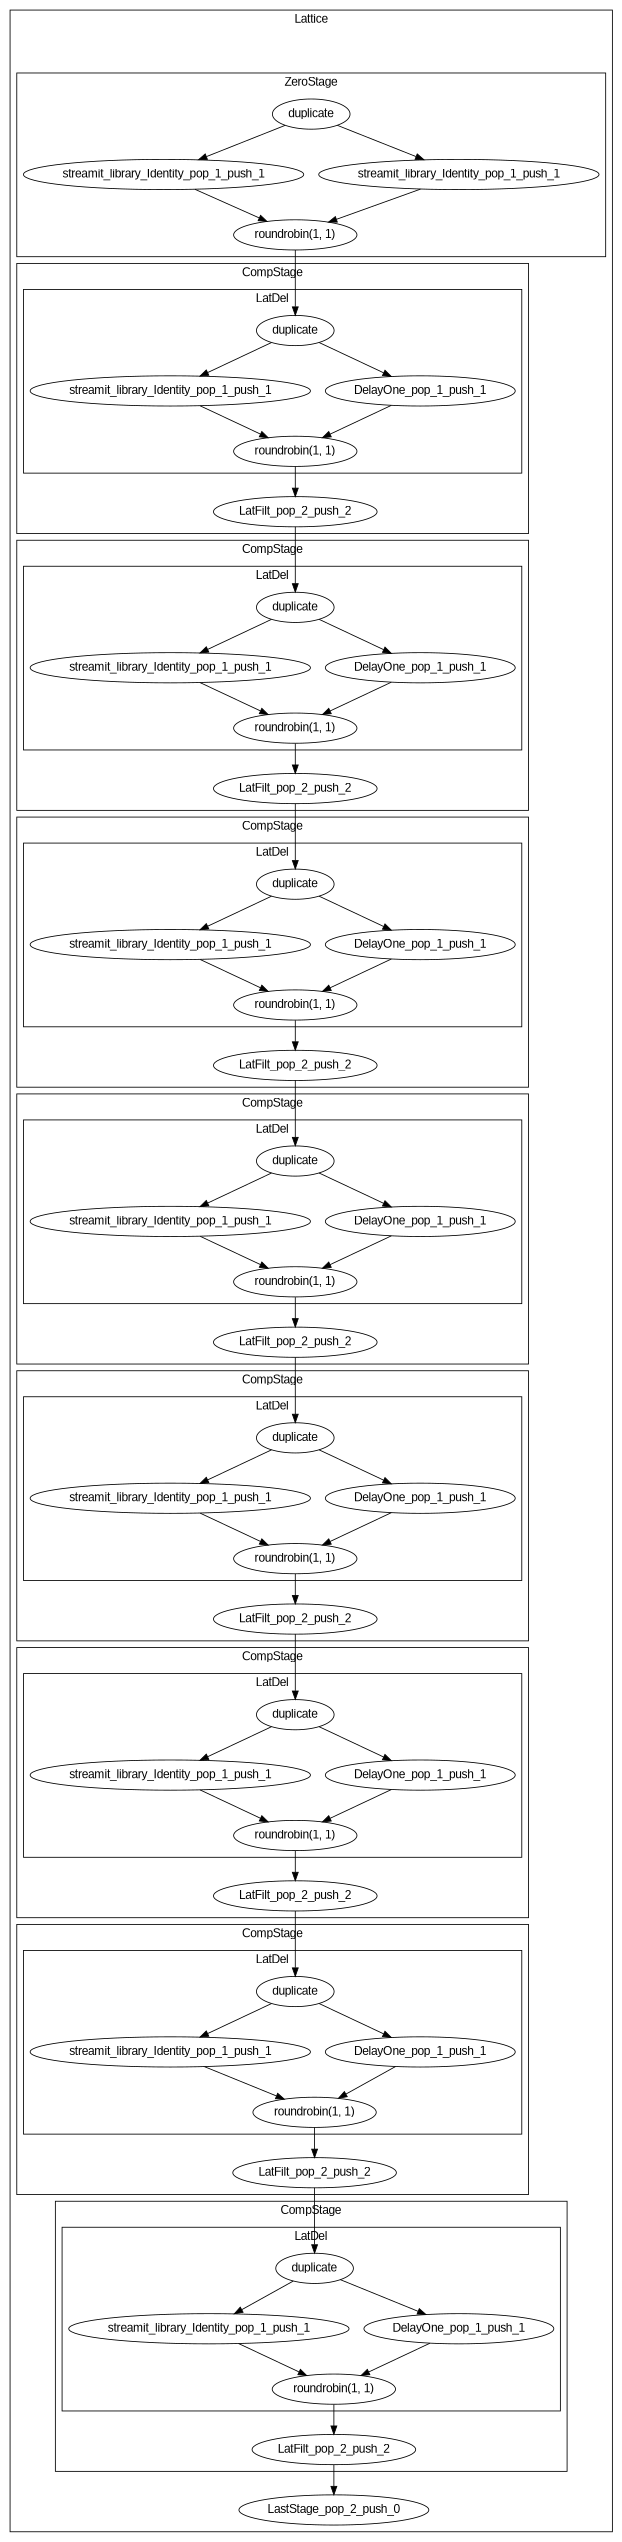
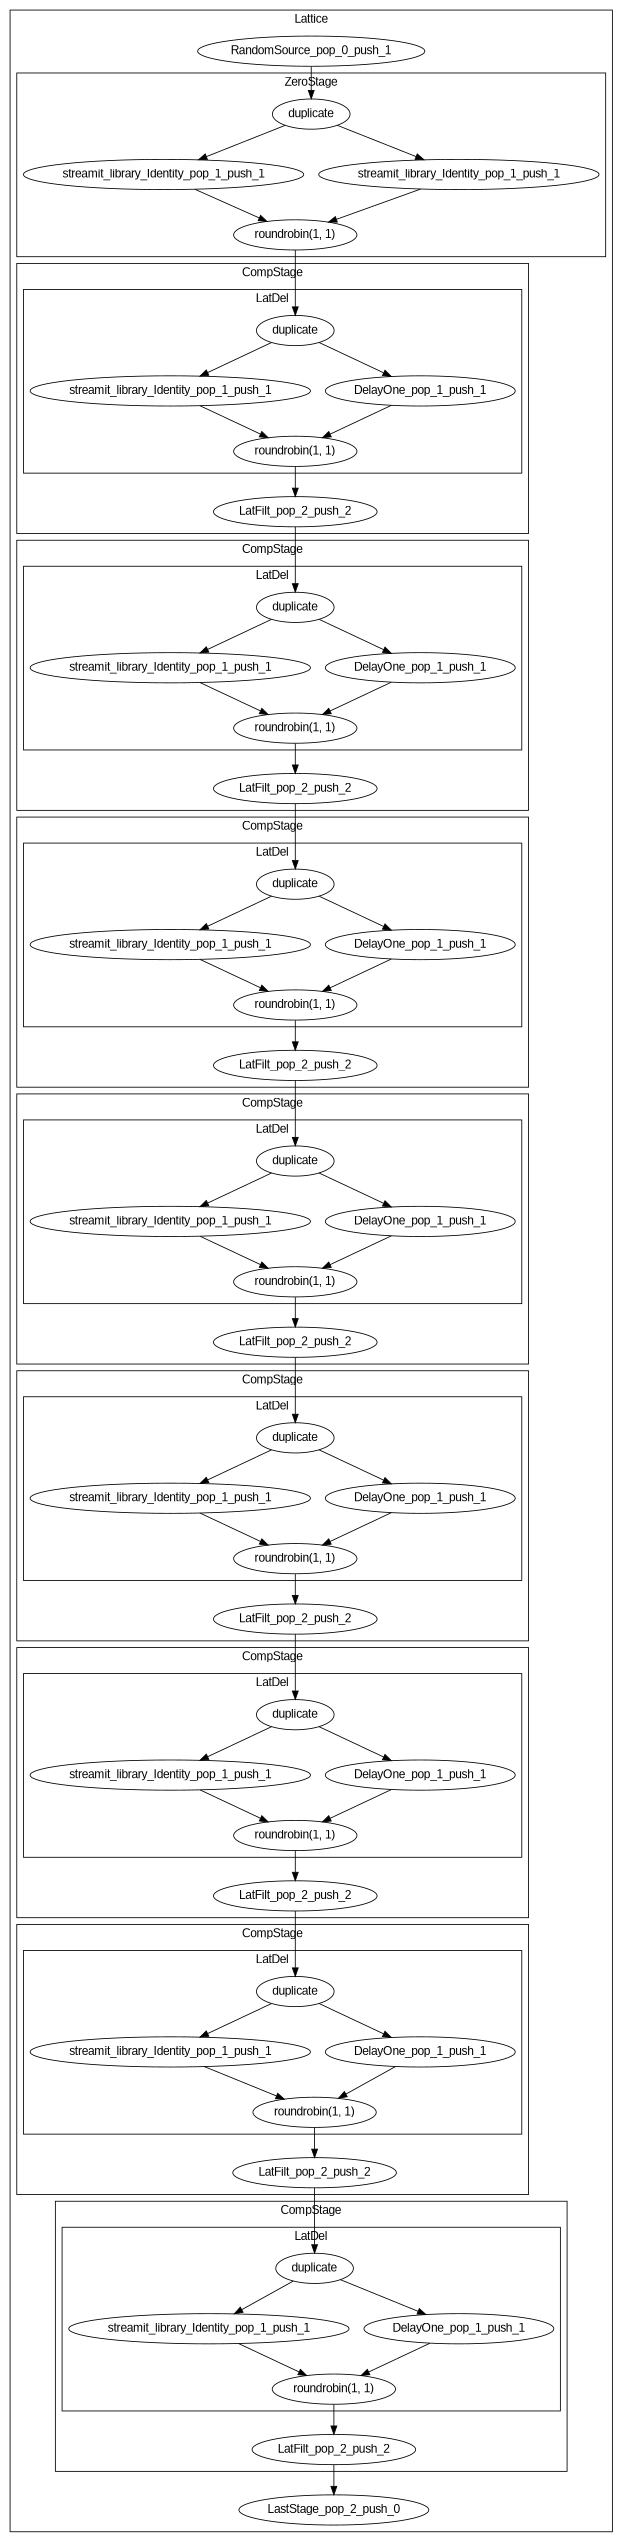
node "RandomSource_pop_0_push_1": added
